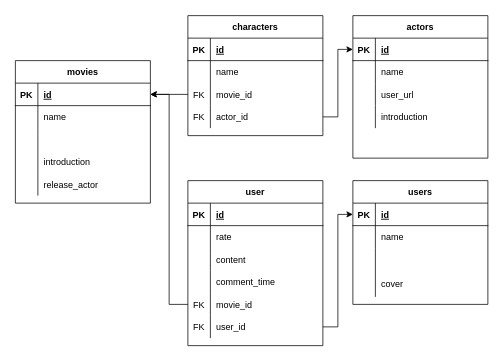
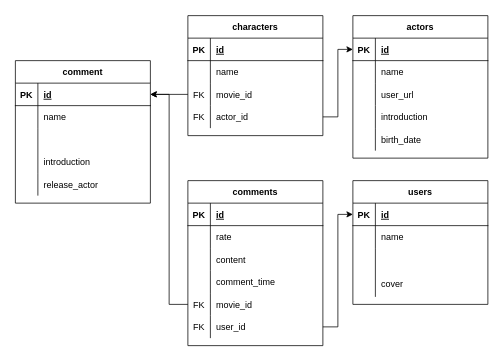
node "movies": label "movies" -> "comment"
node "birth_date": added
node "user": label "user" -> "comments"
